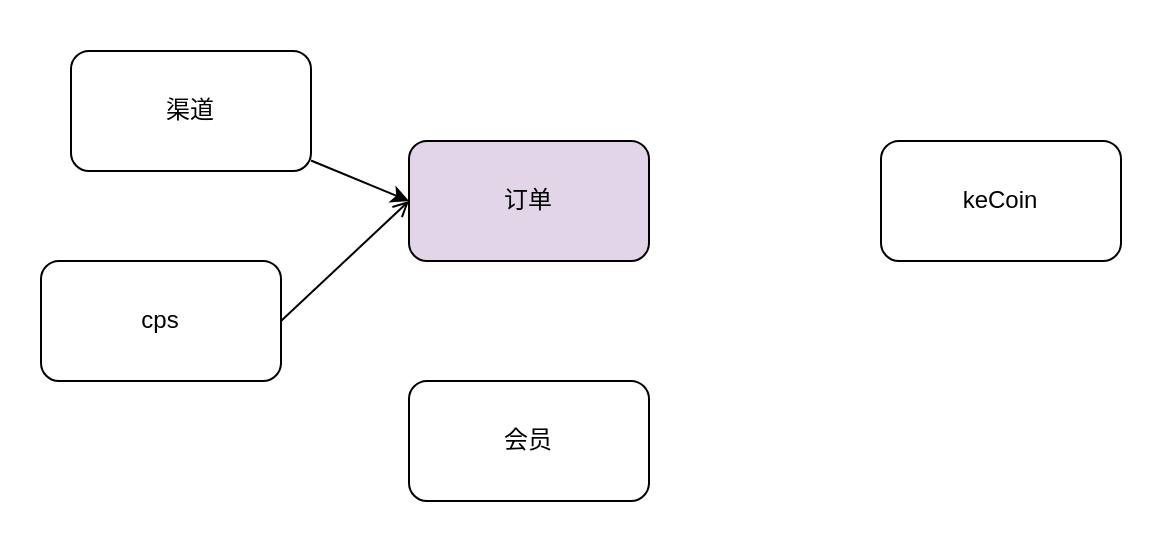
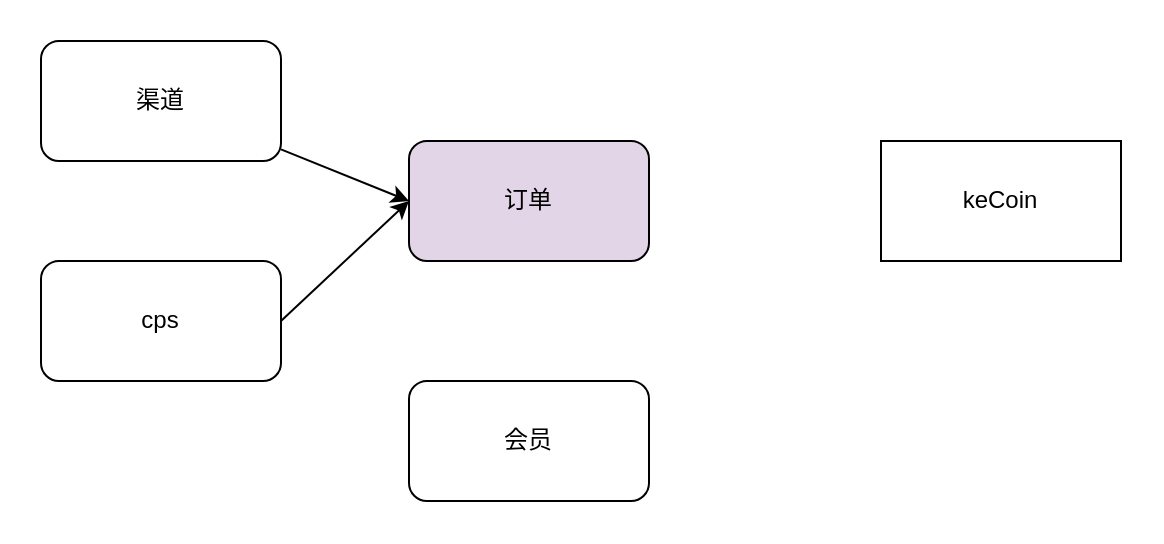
node "渠道": moved (191, 111) -> (161, 101)
node "keCoin": shape rounded rectangle -> rectangle
edge "cps" -> "订单": arrowhead open -> classic
